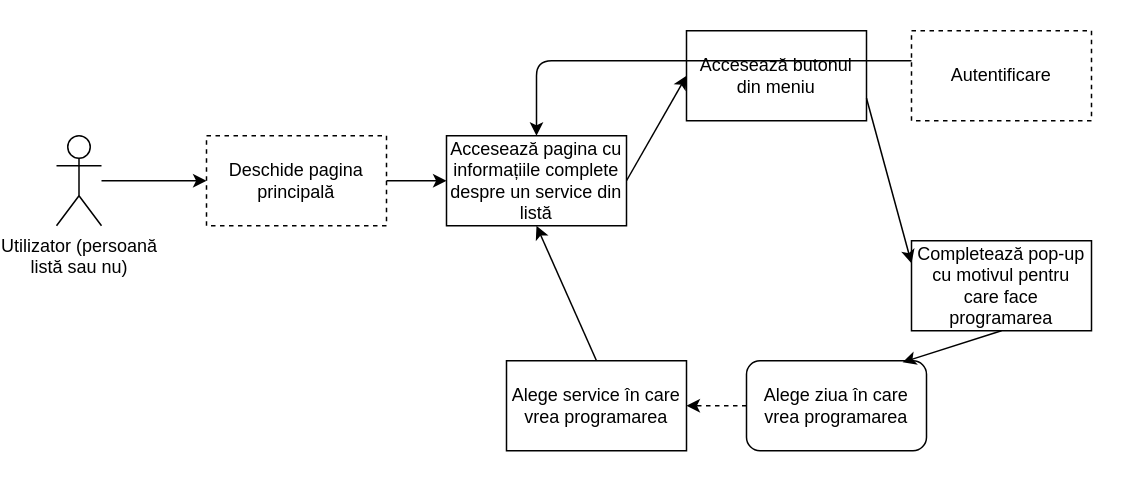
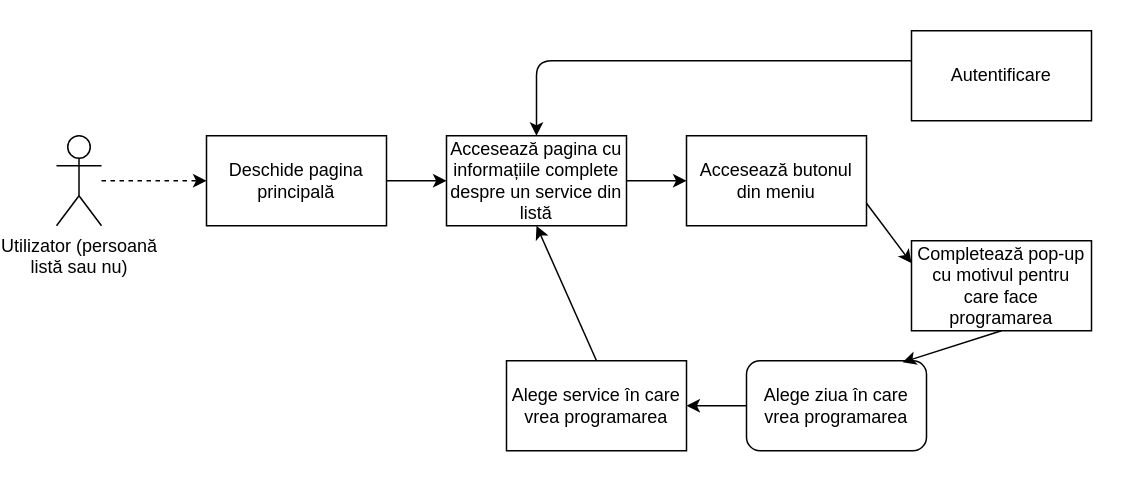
node "Accesează butonul din meniu": moved (776, 76) -> (776, 181)
node "Autentificare": style dashed -> solid
edge "Utilizator (persoană listă sau nu)" -> "Deschide pagina principală": style solid -> dashed
node "Deschide pagina principală": style dashed -> solid
edge "Alege ziua în care vrea programarea" -> "Alege service în care vrea programarea": style dashed -> solid
